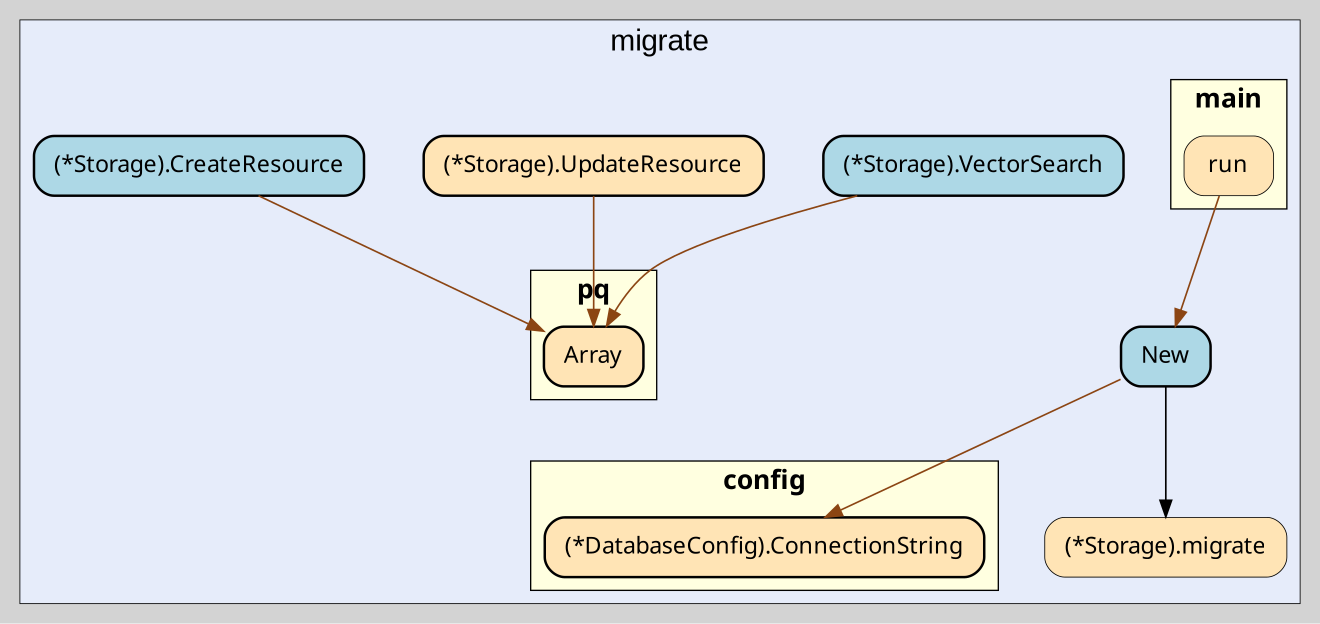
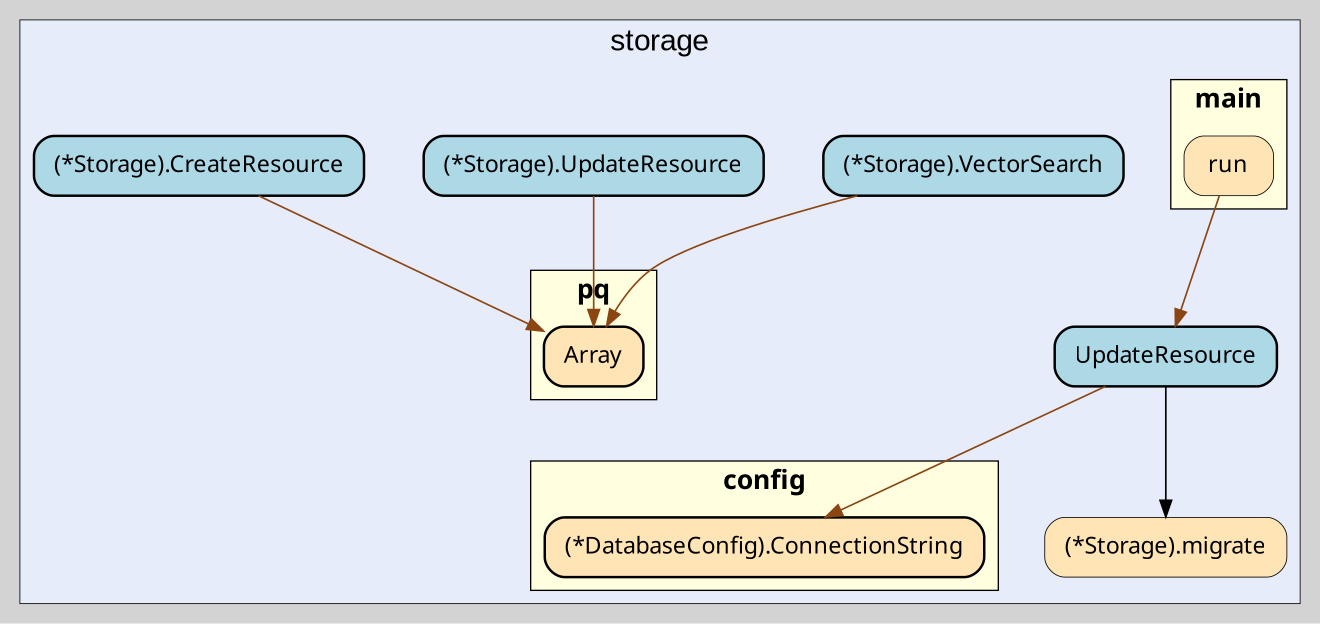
cluster "migrate": label "migrate" -> "storage"
node "(*Storage).UpdateResource": fillcolor moccasin -> lightblue
node "New": label "New" -> "UpdateResource"
